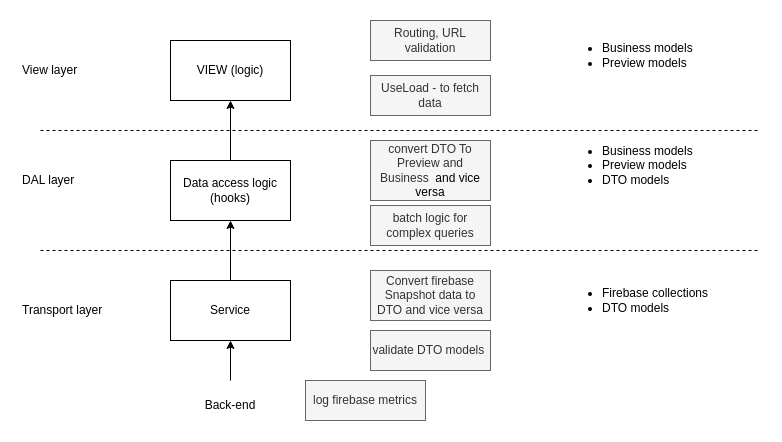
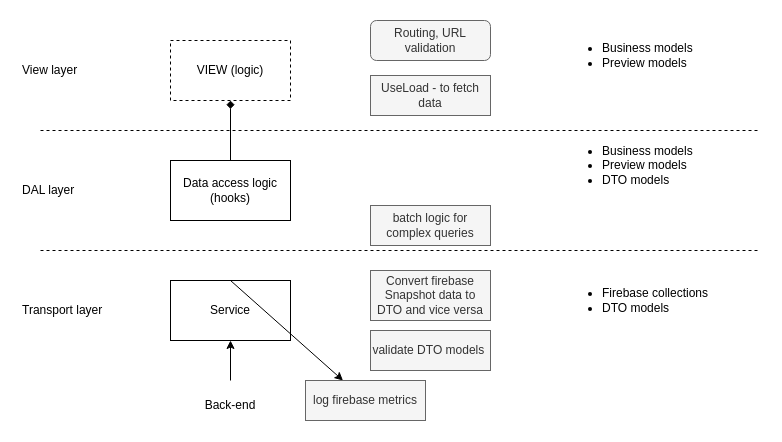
node "Routing, URL validation": shape rectangle -> rounded rectangle
node "VIEW (logic)": style solid -> dashed
edge "Data access logic (hooks)" -> "VIEW (logic)": arrowhead classic -> diamond
node "convert DTO To Preview and Business and vice versa": removed
node "DAL layer": moved (66, 181) -> (66, 191)
edge "Service" -> "Data access logic (hooks)": now "Service" -> "log firebase metrics"
